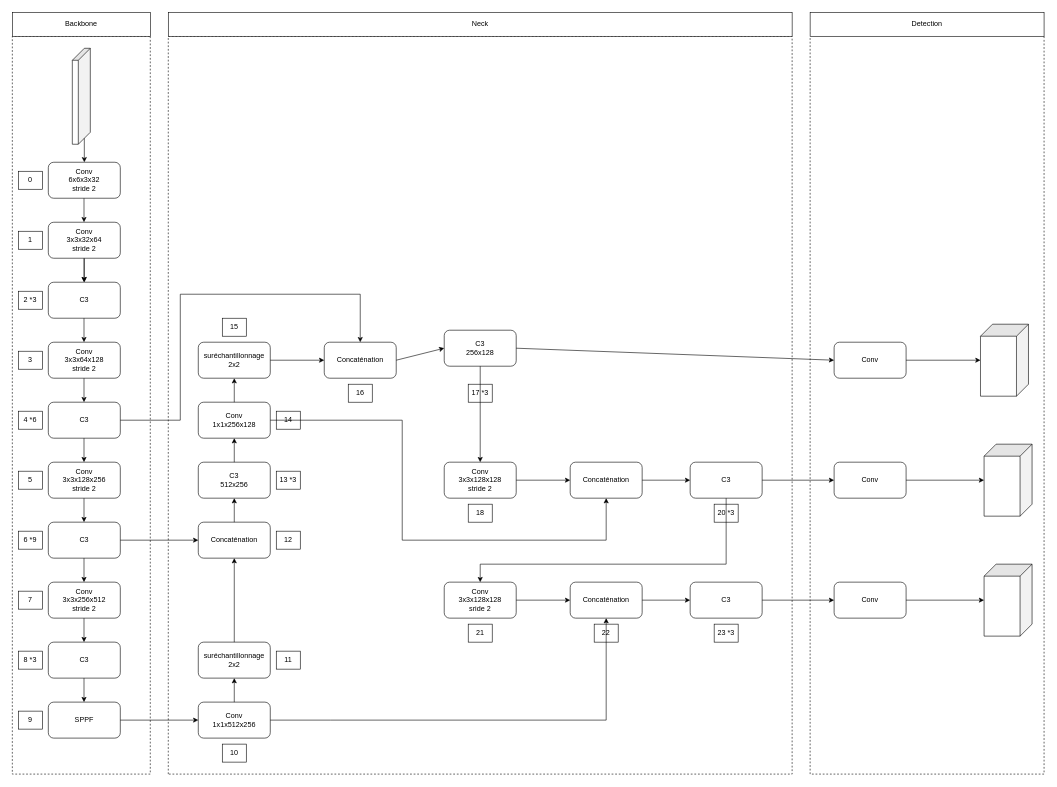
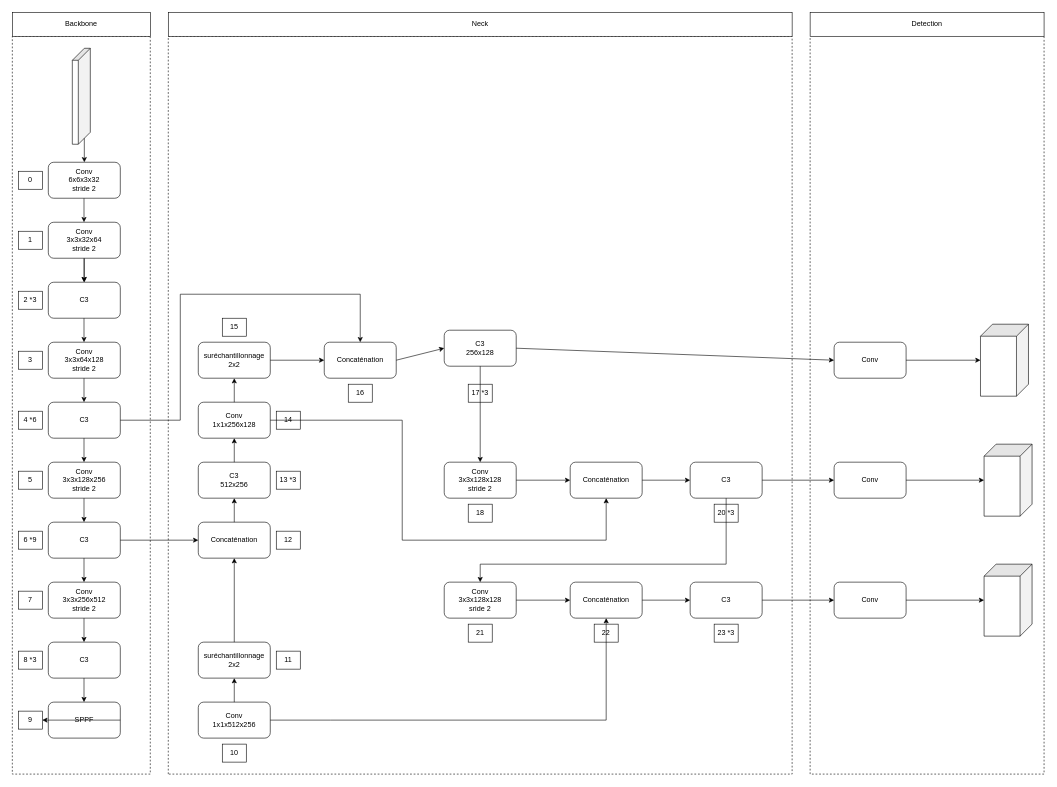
edge "SPPF" -> "Conv 1x1x512x256": now "SPPF" -> "9"
